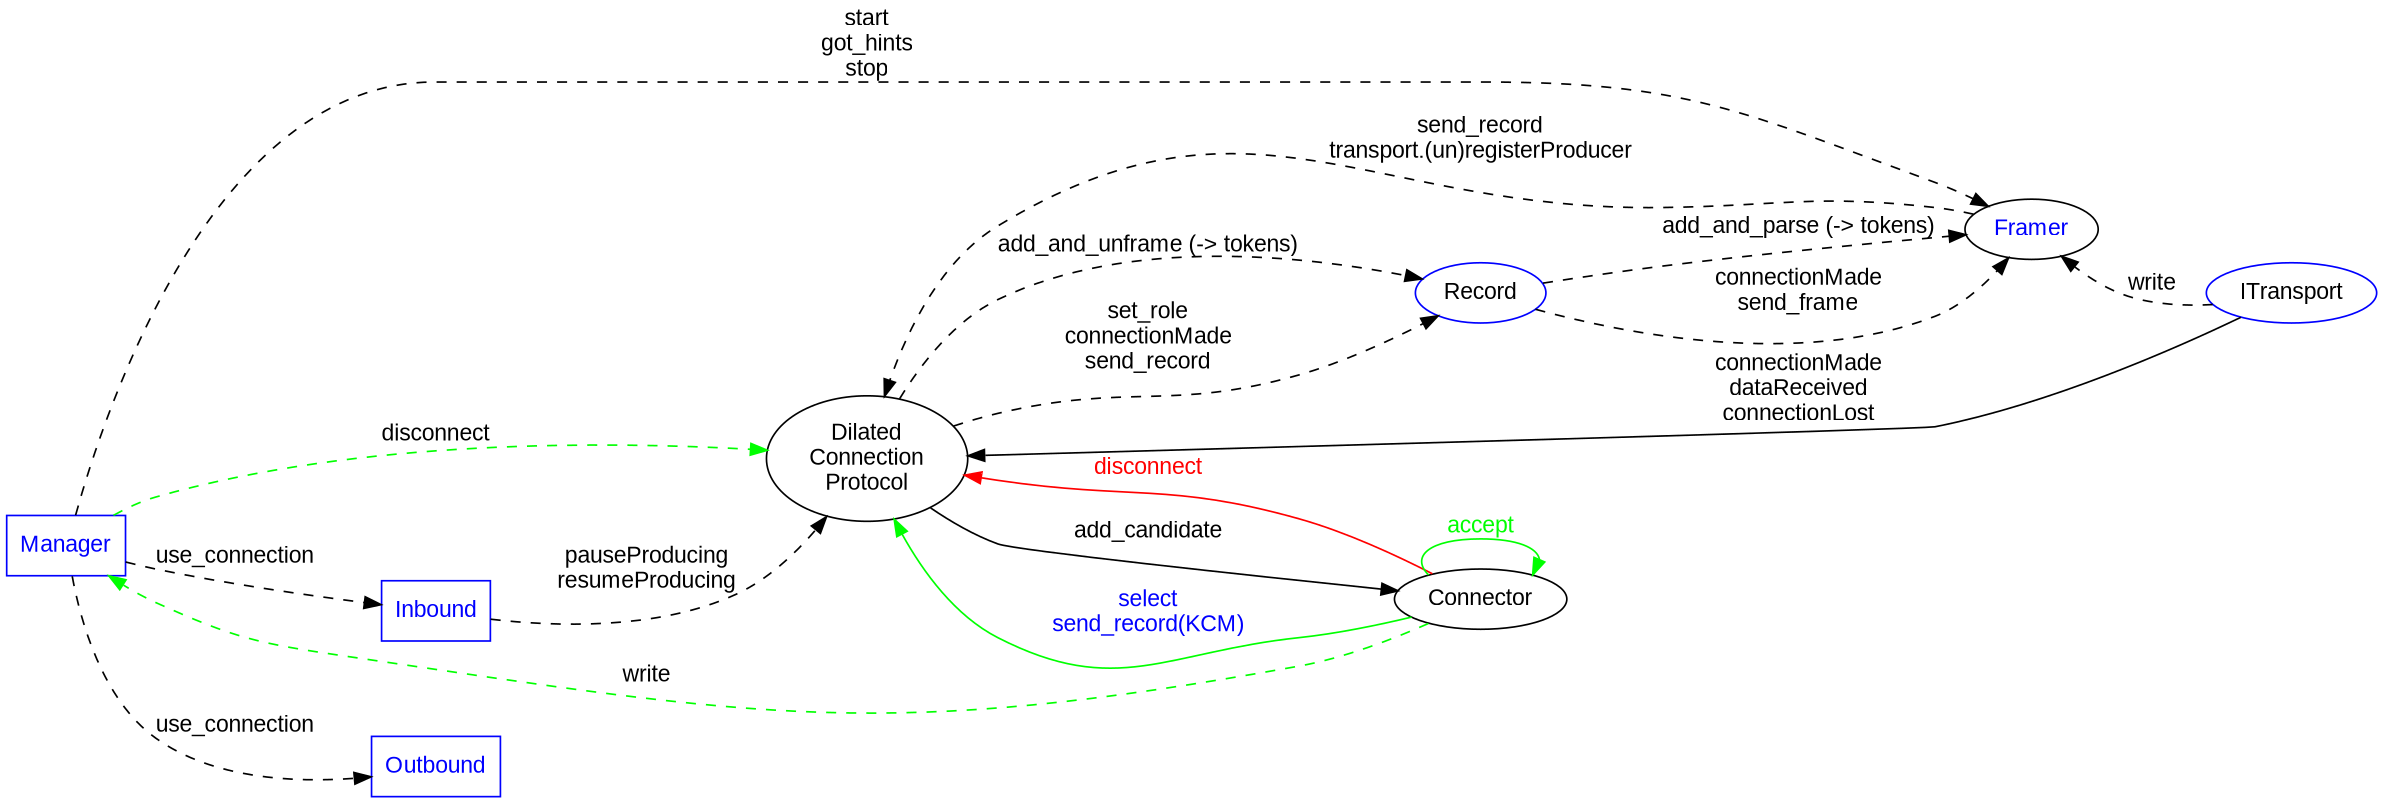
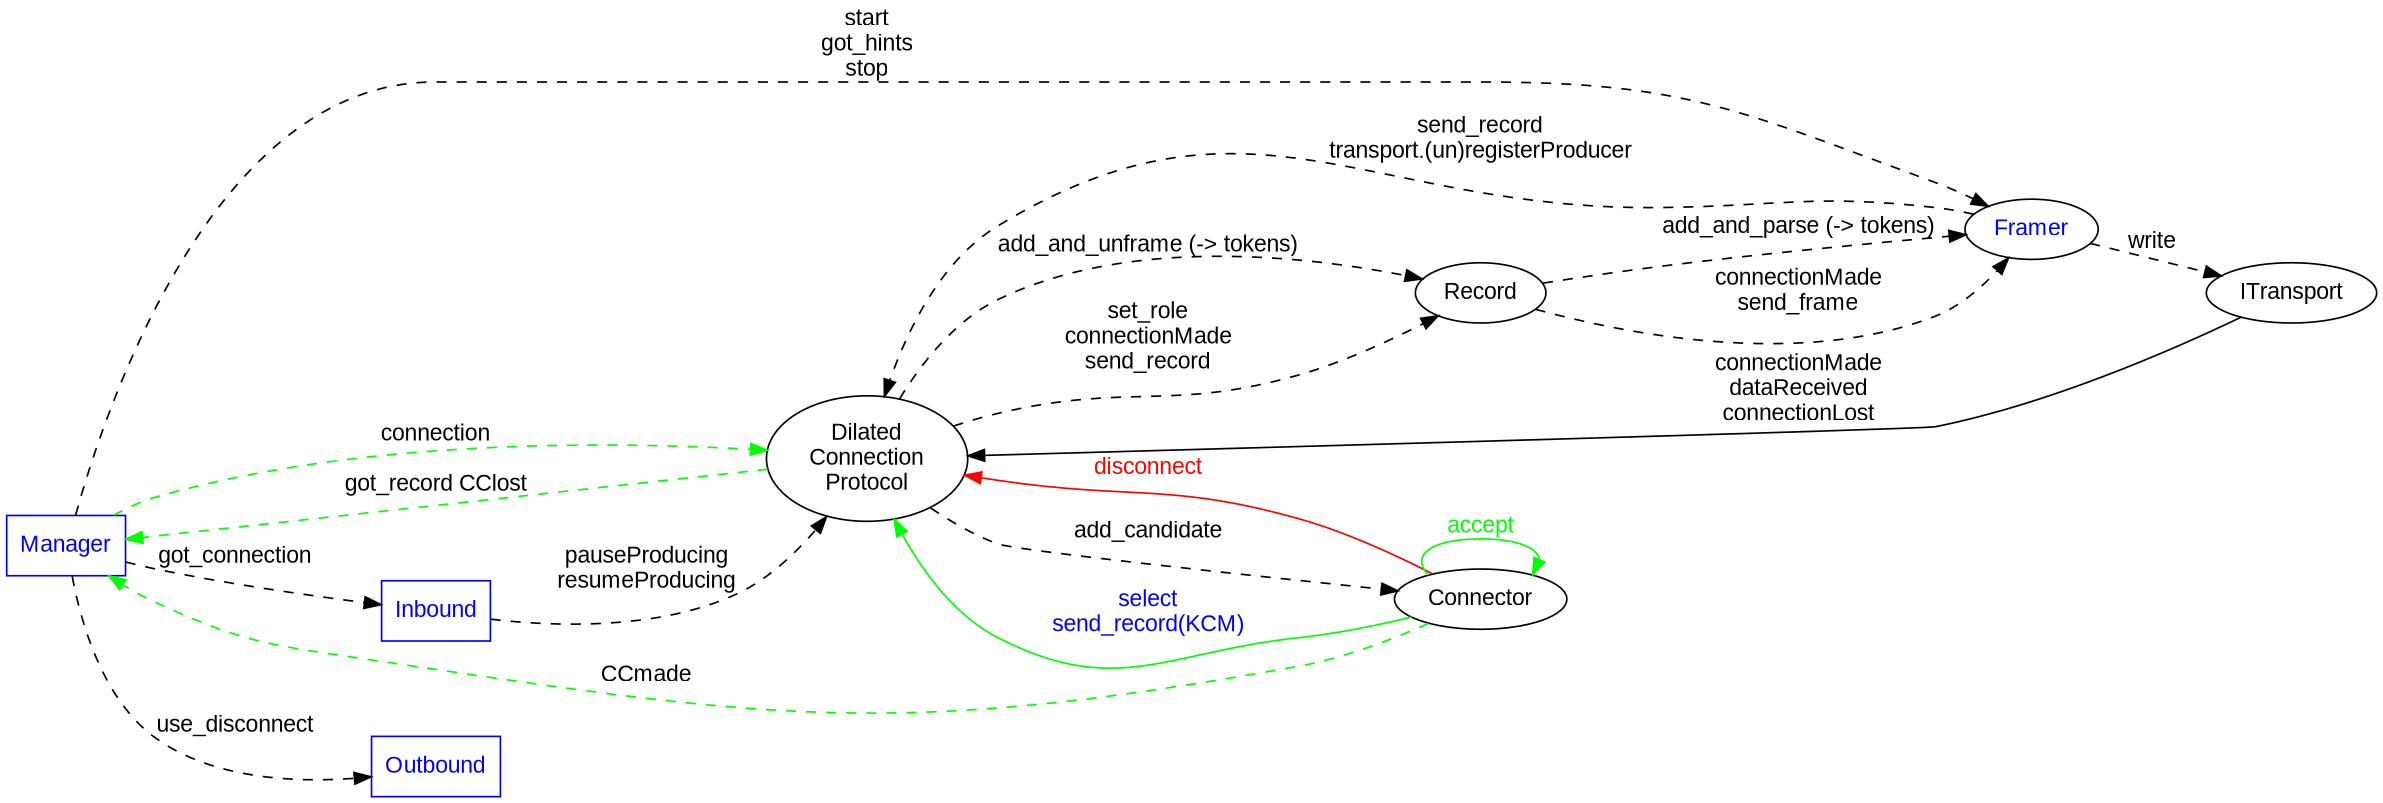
node "Record": color blue -> black
node "ITransport": color blue -> black
edge "ITransport" -> "Framer": reversed
edge "Manager" -> "Dilated Connection Protocol": label "disconnect" -> "connection"
edge "Dilated Connection Protocol" -> "Manager": added, label "got_record CClost"
edge "Manager" -> "Inbound": label "use_connection" -> "got_connection"
edge "Dilated Connection Protocol" -> "Connector": style solid -> dashed
edge "Connector" -> "Manager": label "write" -> "CCmade"
edge "Manager" -> "Outbound": label "use_connection" -> "use_disconnect"
